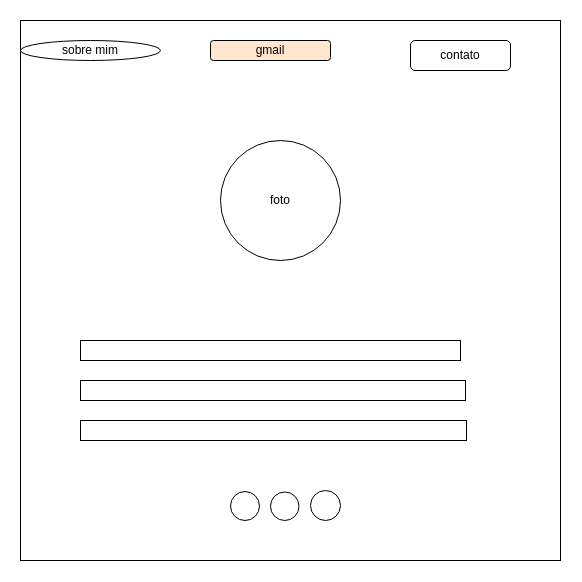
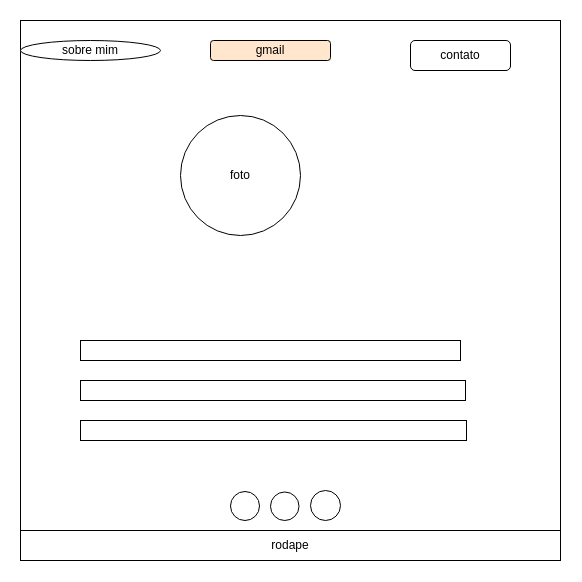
node "foto": moved (281, 201) -> (241, 176)
node "rodape": added
